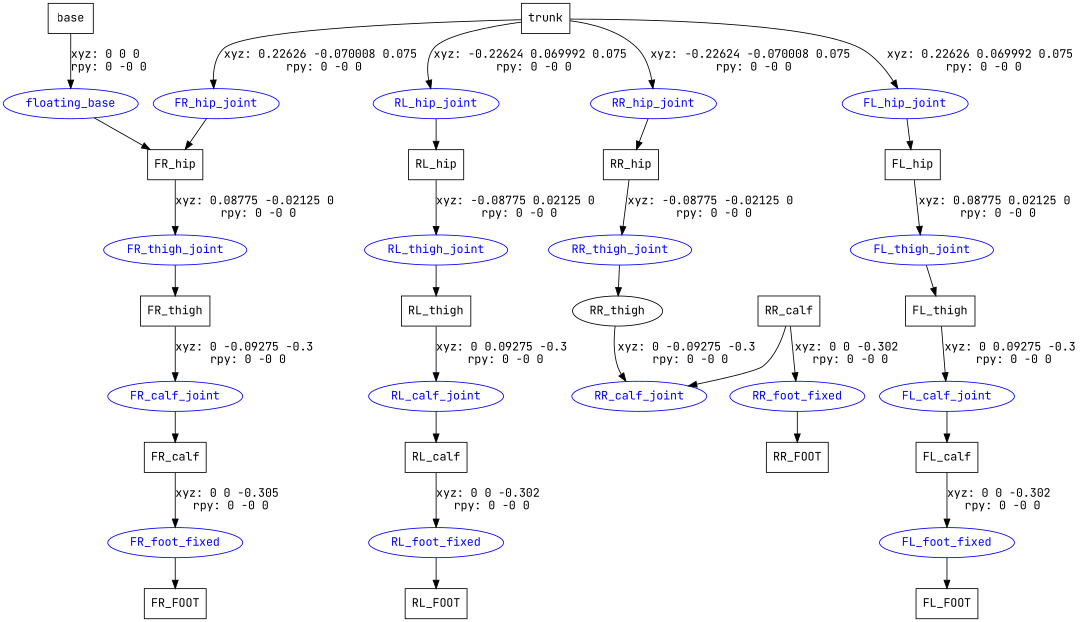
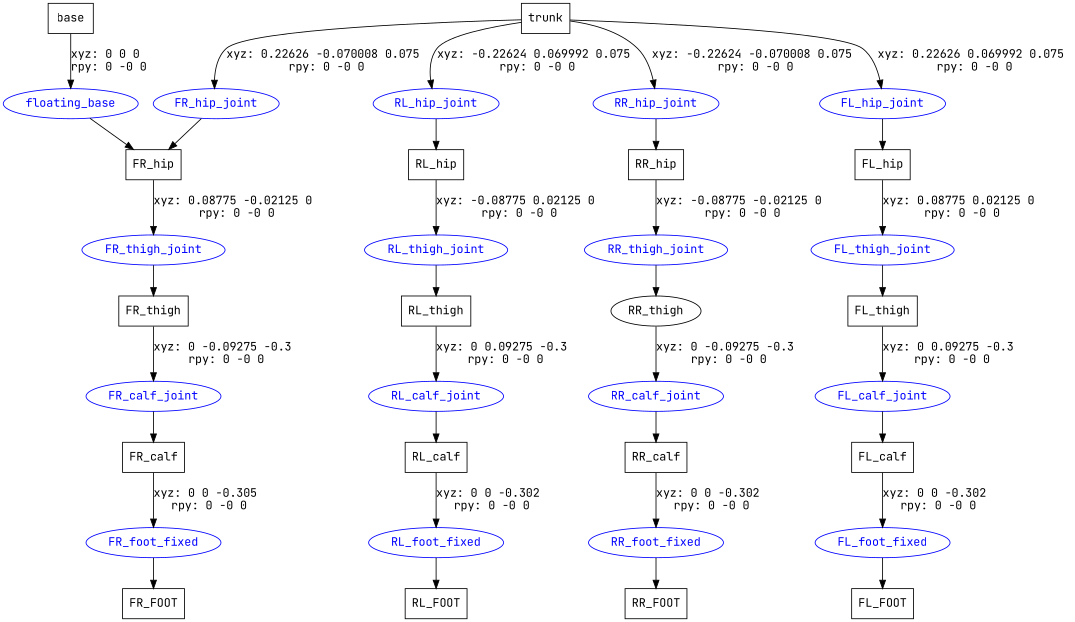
edge "RR_calf" -> "RR_calf_joint": reversed
